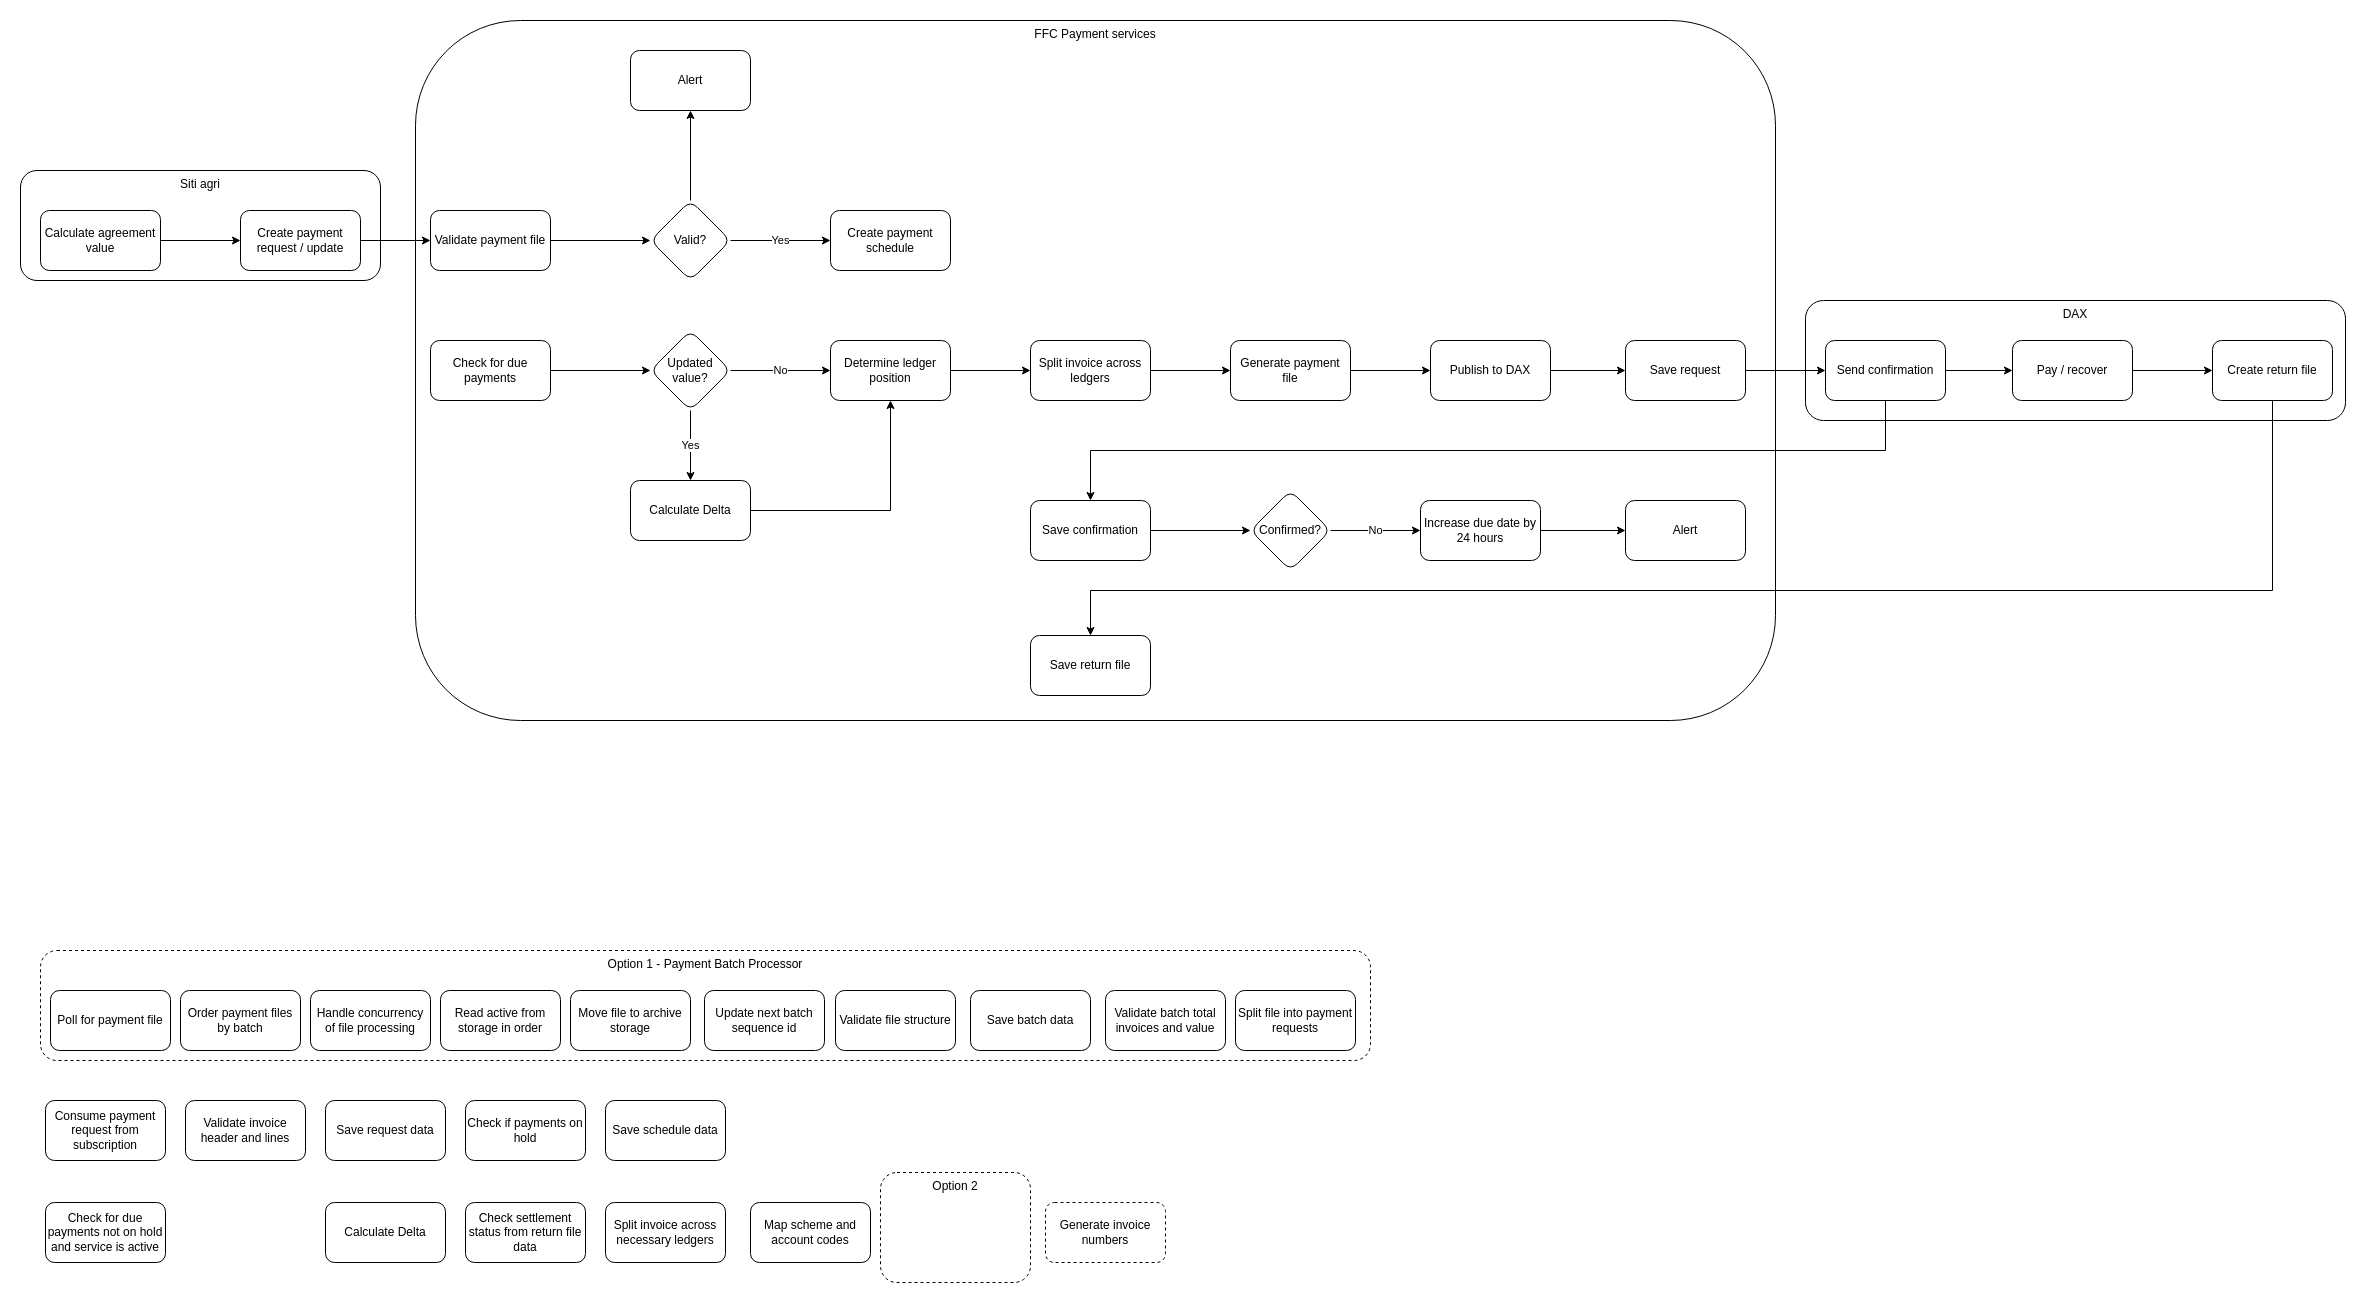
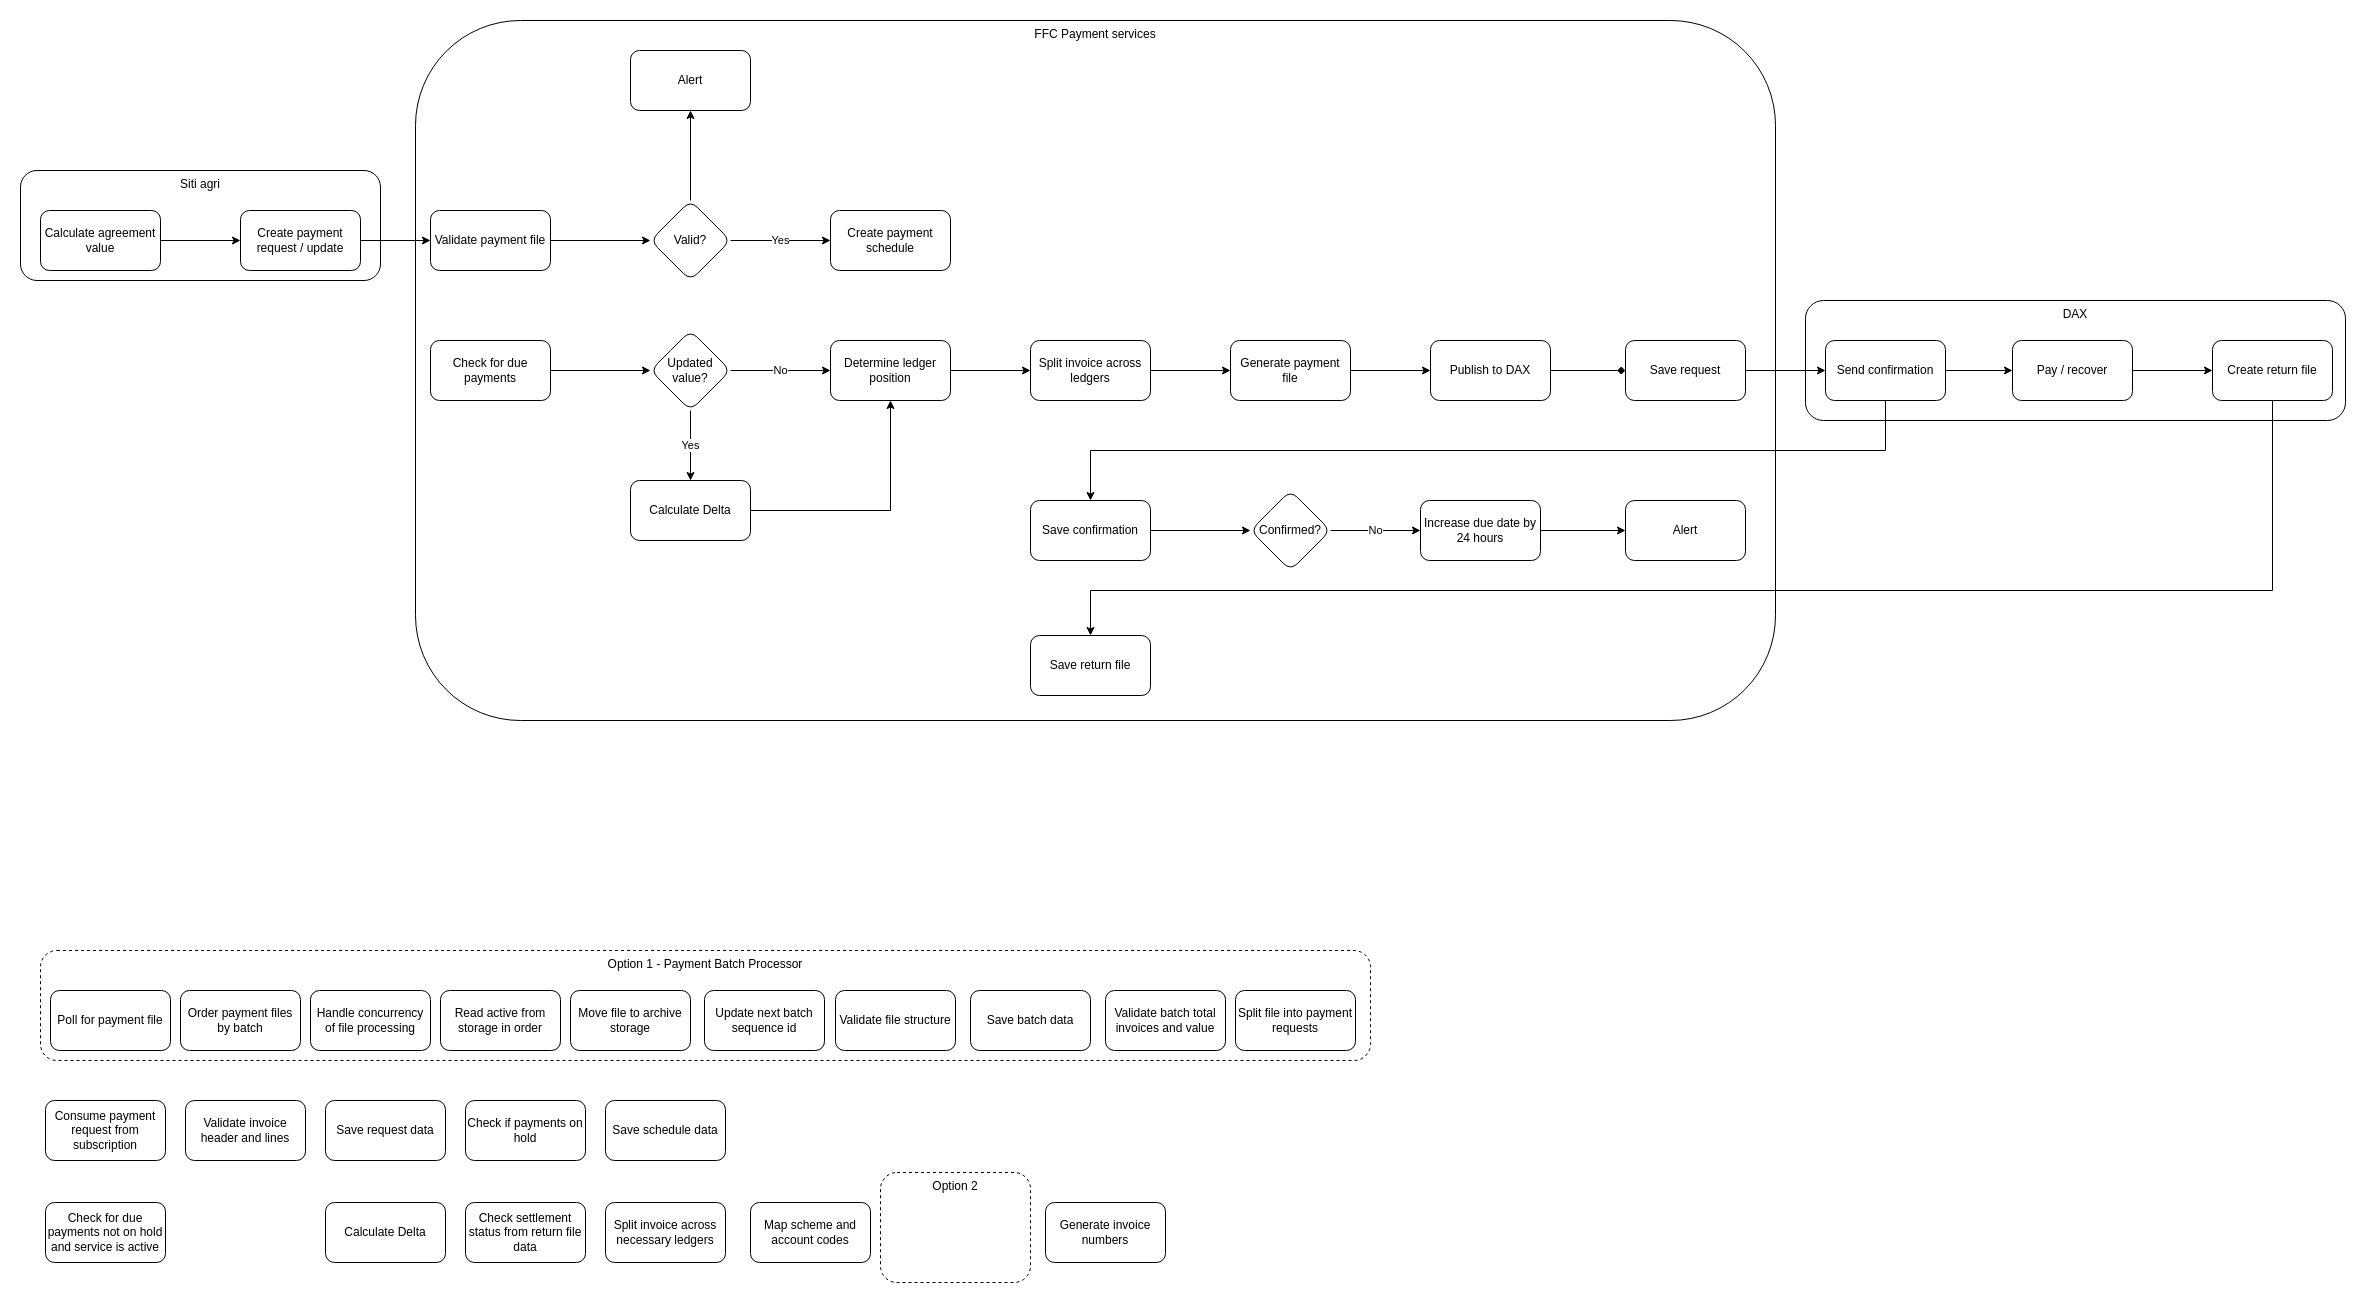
edge "Publish to DAX" -> "Save request": arrowhead classic -> diamond
node "Generate invoice numbers": style dashed -> solid
